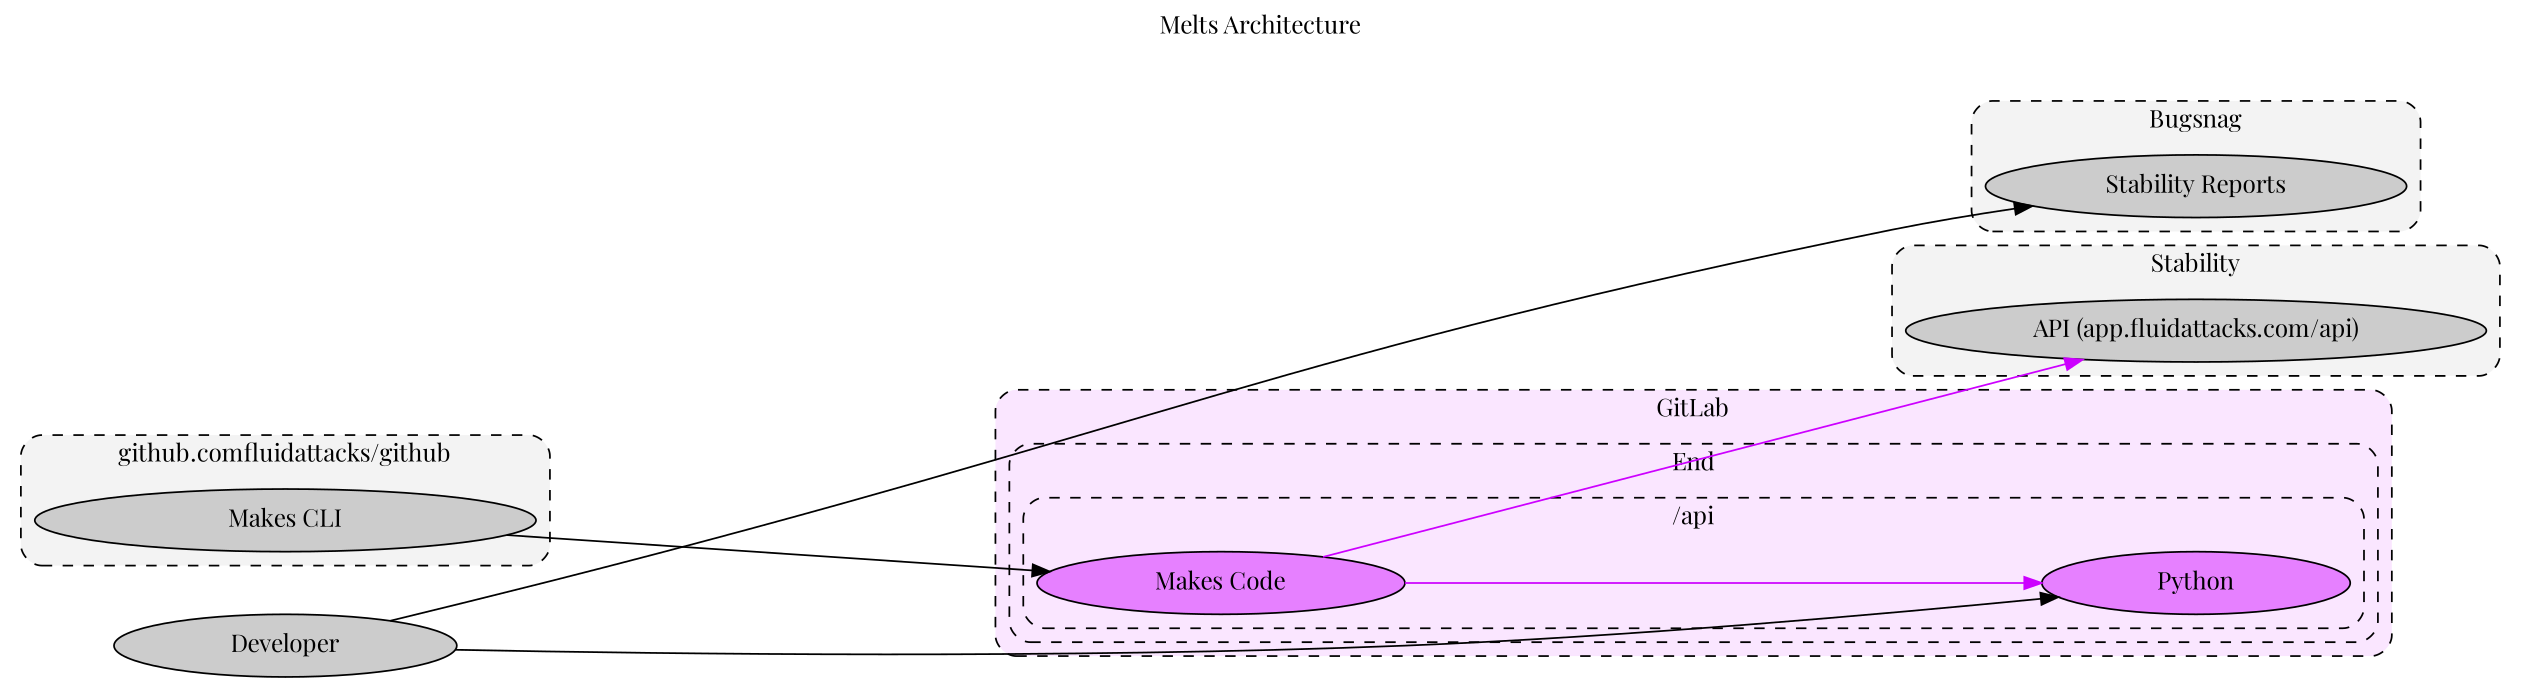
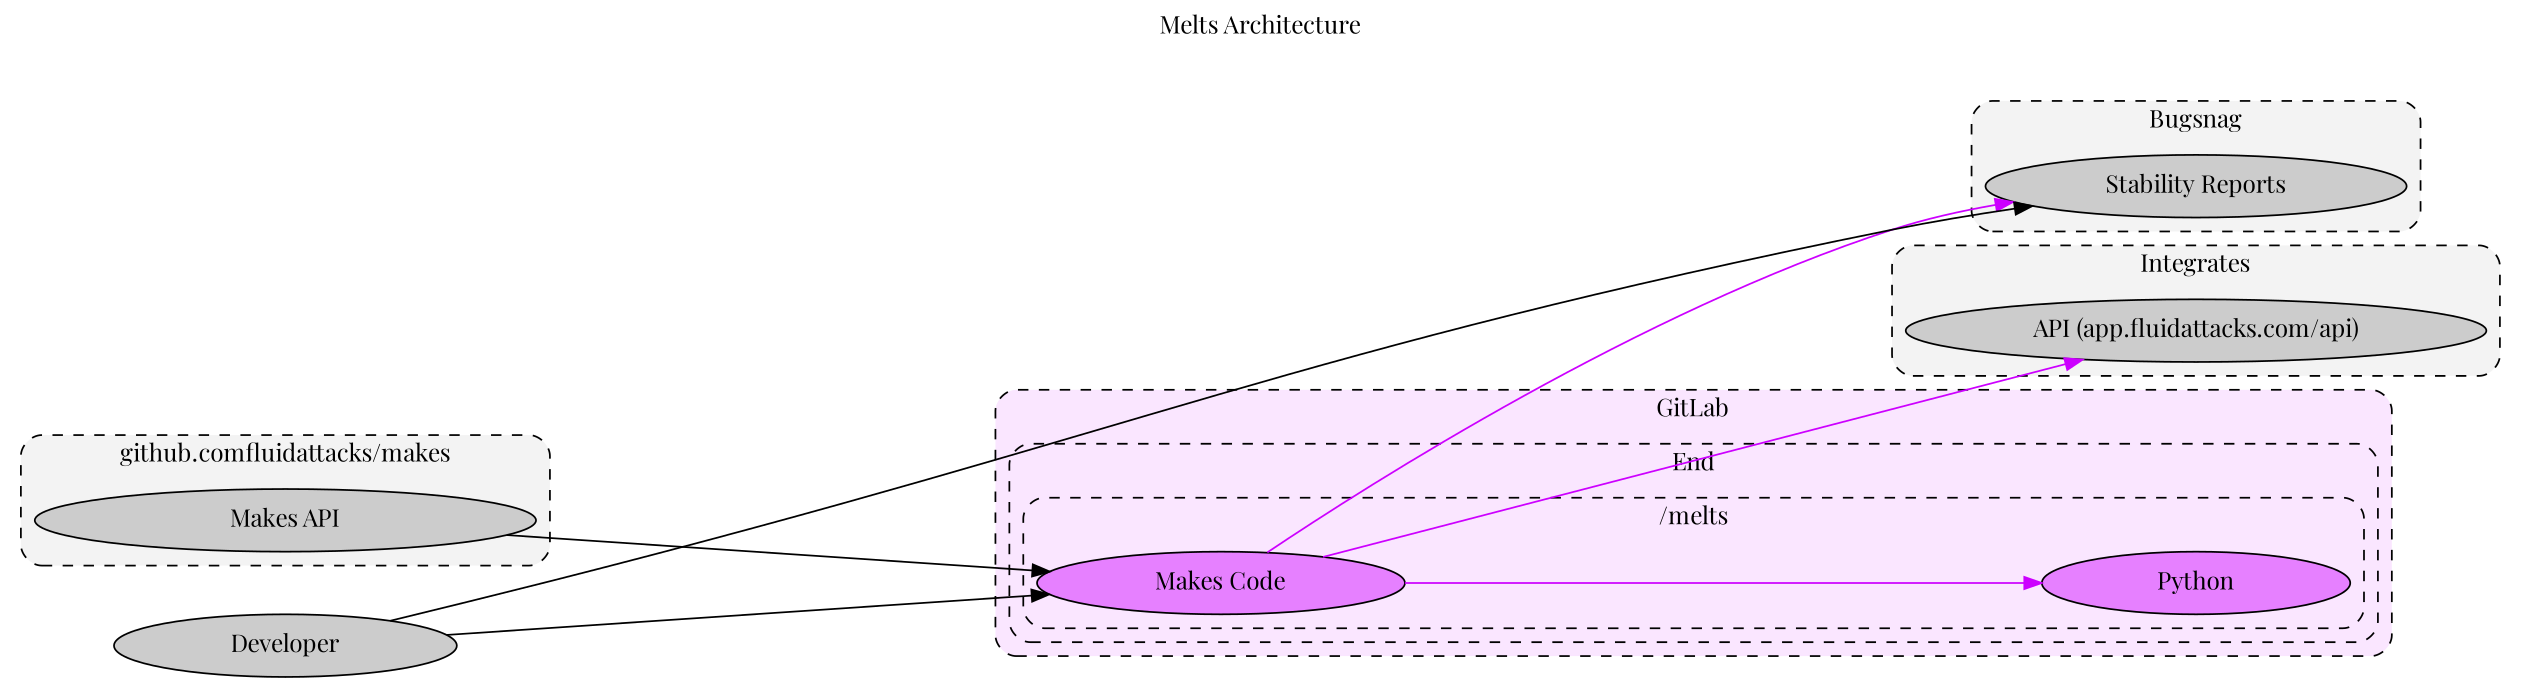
cluster "Stability": label "Stability" -> "Integrates"
edge "Makes Code" -> "Stability Reports": added
cluster "github.comfluidattacks/github": label "github.comfluidattacks/github" -> "github.comfluidattacks/makes"
cluster "/api": label "/api" -> "/melts"
node "Makes CLI": label "Makes CLI" -> "Makes API"
edge "Developer" -> "Python": now "Developer" -> "Makes Code"
